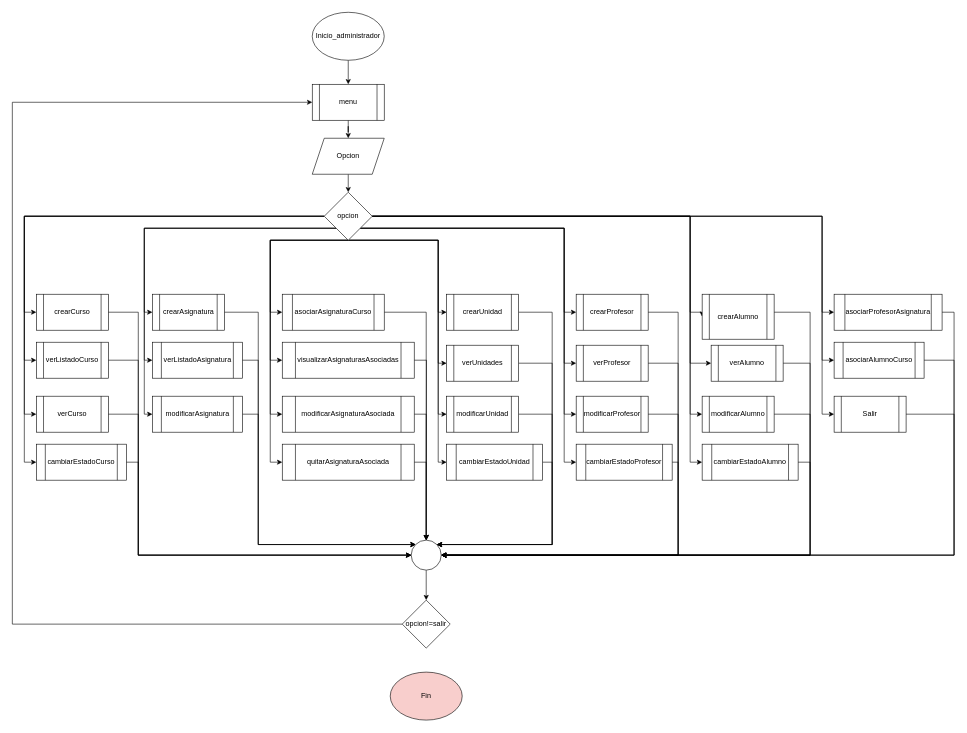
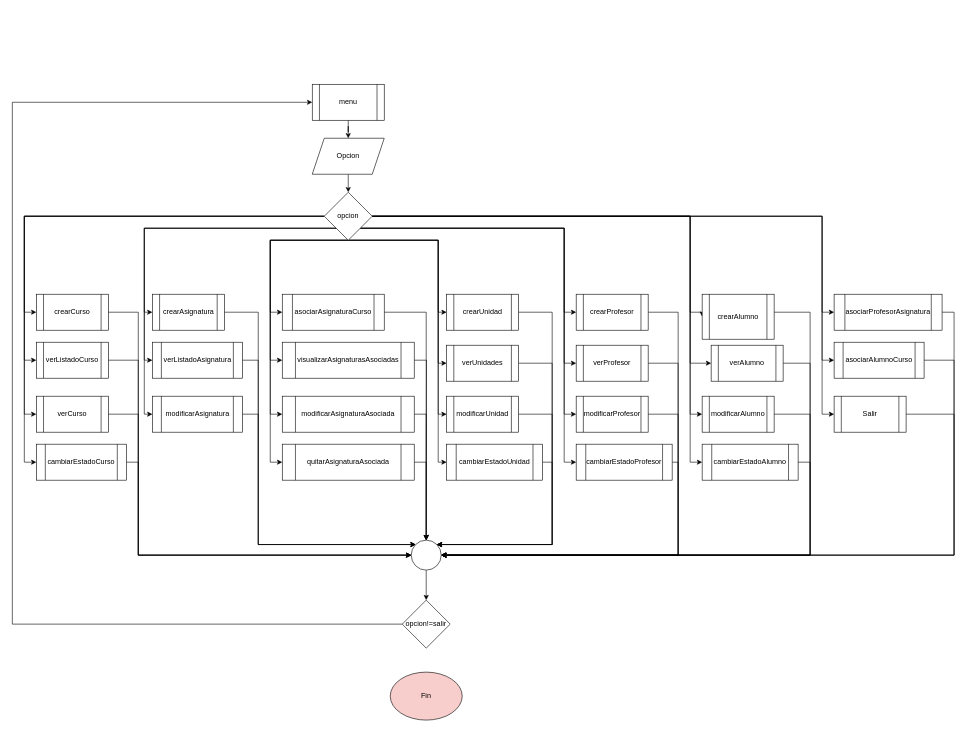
node "Inicio_administrador": removed
edge "Inicio_administrador" -> "menu": removed
